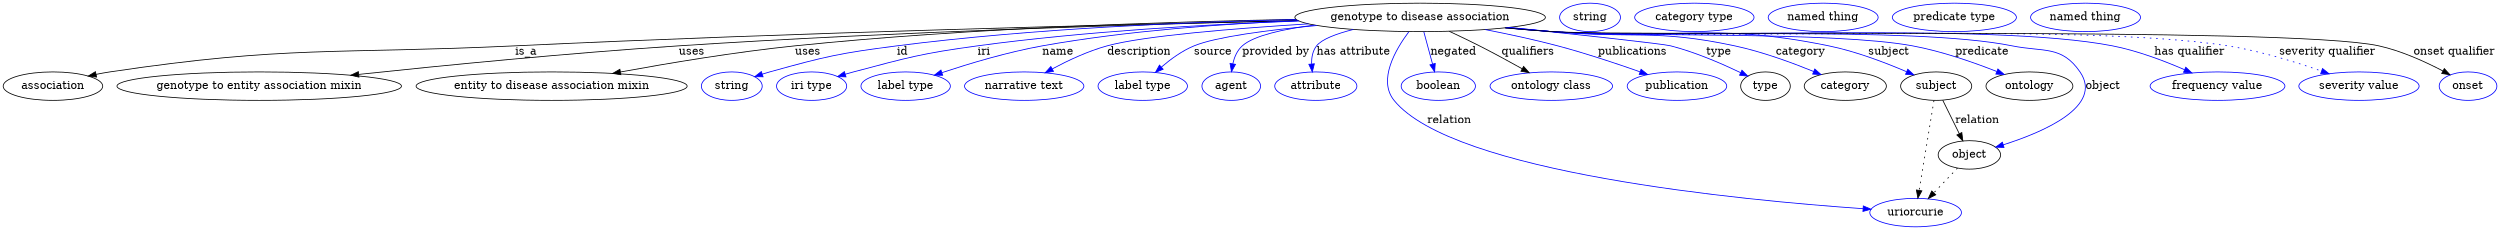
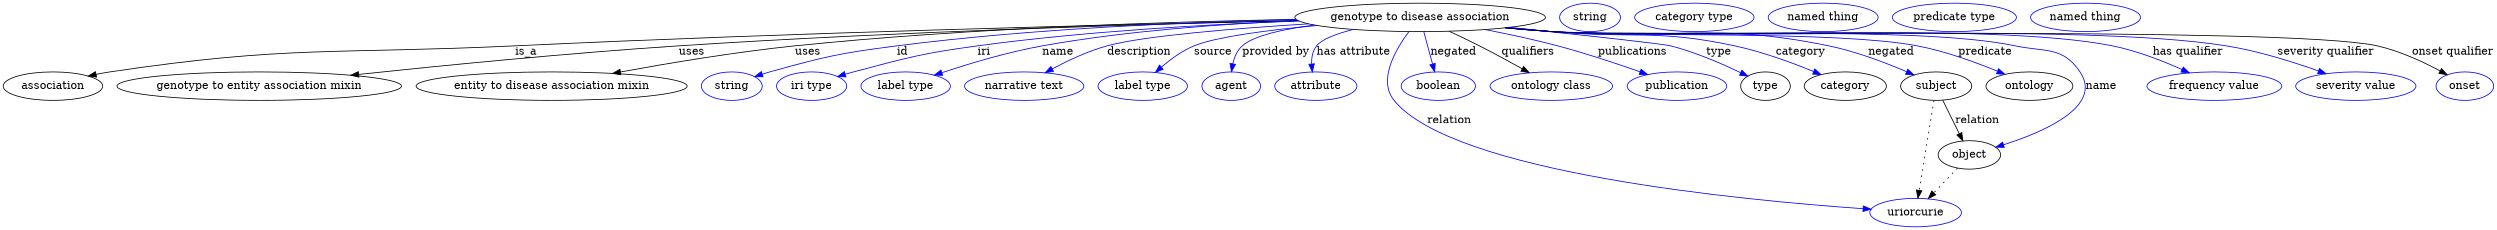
edge "genotype to disease association" -> "severity value": style dotted -> solid
edge "genotype to disease association" -> "subject": label "subject" -> "negated"
edge "genotype to disease association" -> "object": label "object" -> "name"
